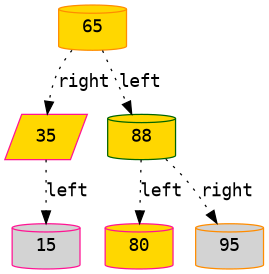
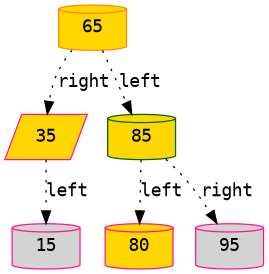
node "88": label "88" -> "85"
node "95": color darkorange -> deeppink
